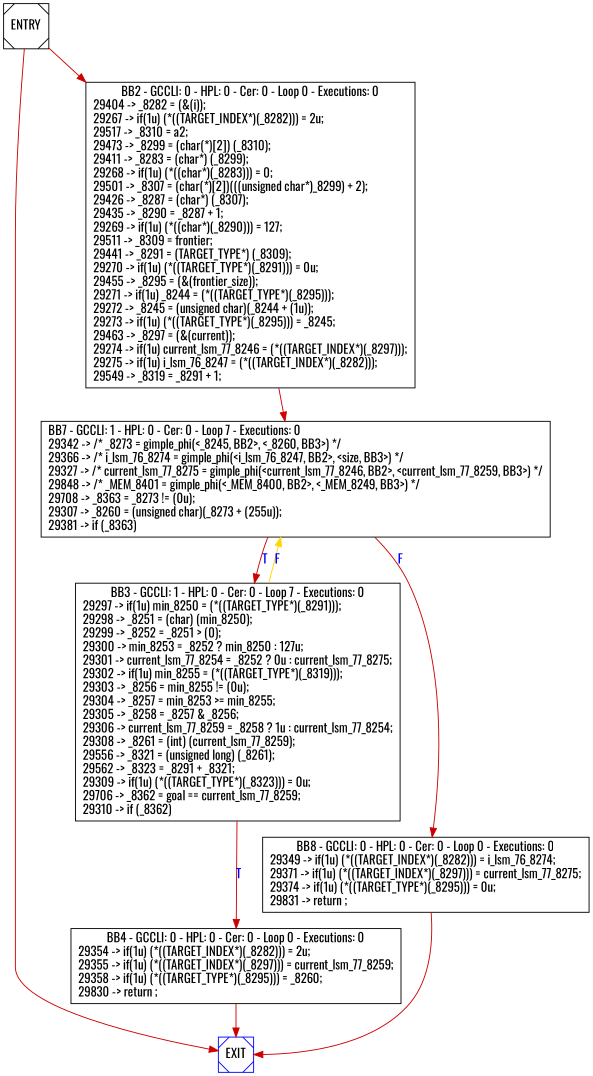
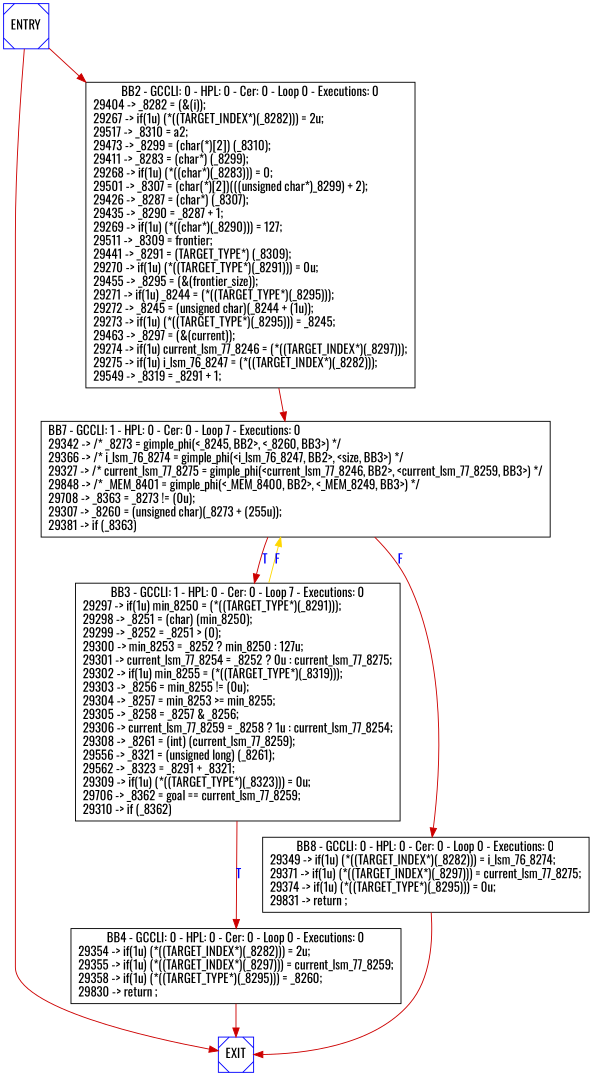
node "ENTRY": color black -> blue
